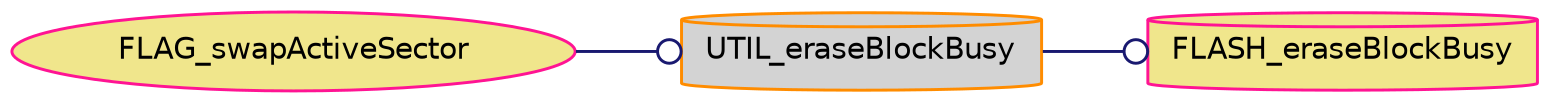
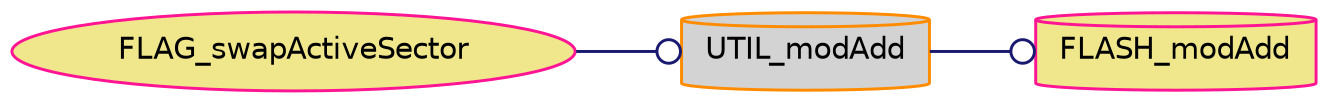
node "UTIL_eraseBlockBusy": label "UTIL_eraseBlockBusy" -> "UTIL_modAdd"
node "FLASH_eraseBlockBusy": label "FLASH_eraseBlockBusy" -> "FLASH_modAdd"
